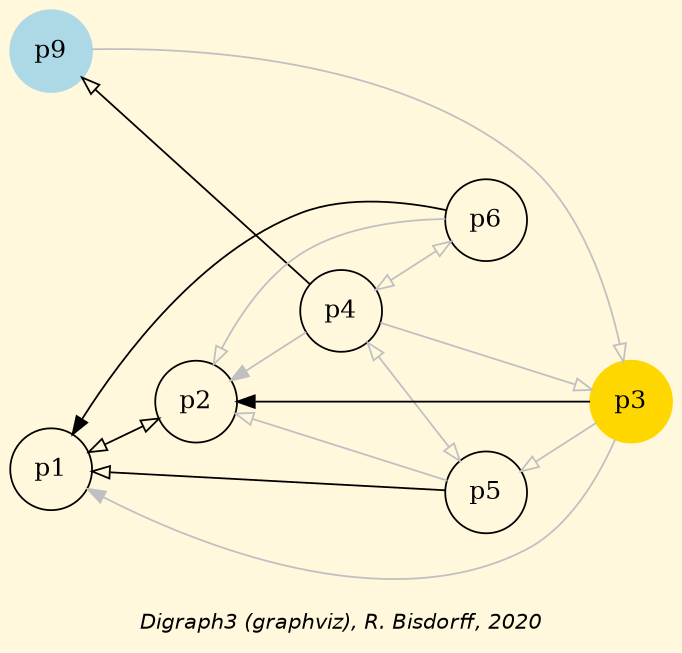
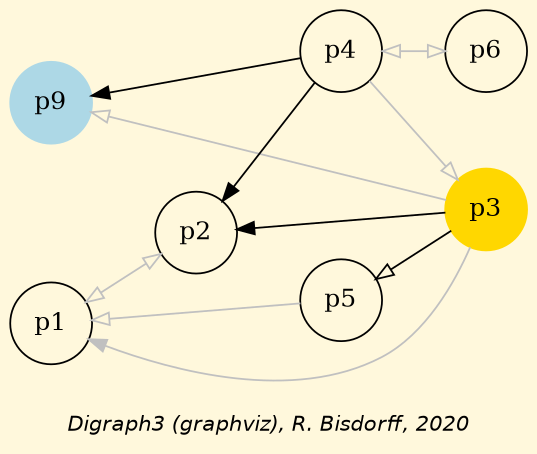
edge "p9" -> "p3": reversed
edge "p4" -> "p9": arrowhead empty -> normal
edge "p6" -> "p2": removed
edge "p6" -> "p1": removed
edge "p4" -> "p2": color grey -> black
edge "p4" -- "p5": removed
edge "p2" -- "p1": color black -> grey
edge "p3" -> "p5": color grey -> black
edge "p5" -> "p2": removed
edge "p5" -> "p1": color black -> grey
